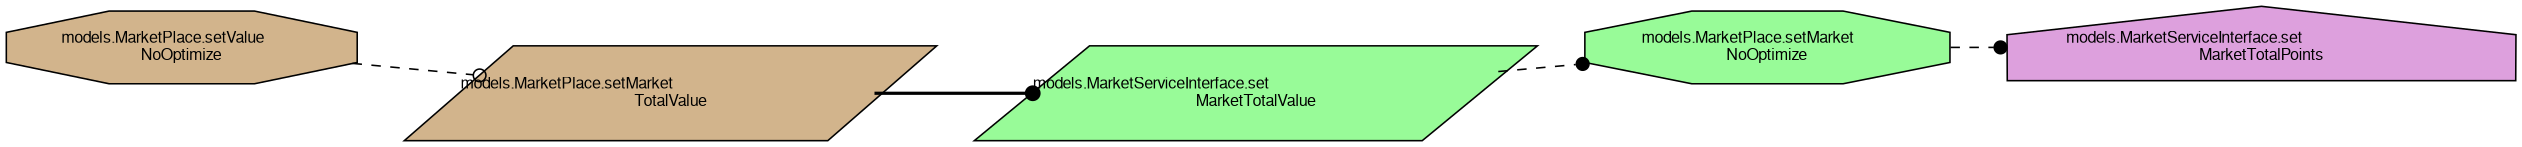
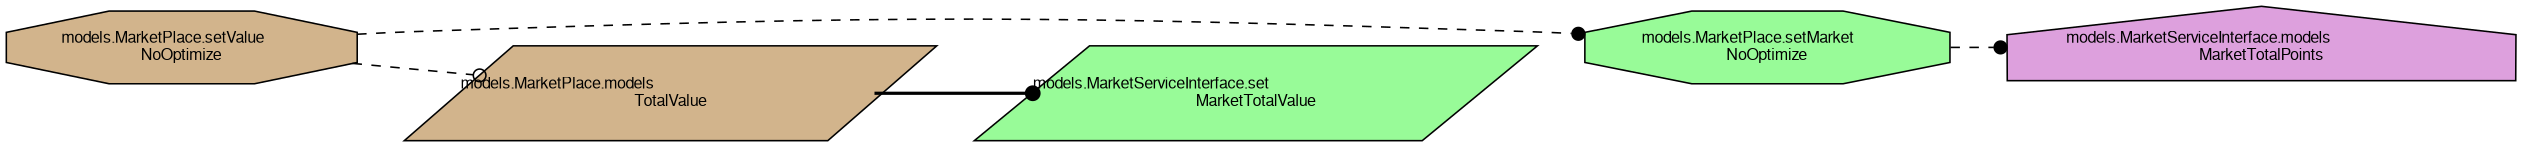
node "models.MarketServiceInterface.set MarketTotalPoints": label "models.MarketServiceInterface.set MarketTotalPoints" -> "models.MarketServiceInterface.models MarketTotalPoints"
edge "models.MarketServiceInterface.set MarketTotalValue" -> "models.MarketPlace.setMarket NoOptimize": now "models.MarketPlace.setValue NoOptimize" -> "models.MarketPlace.setMarket NoOptimize"
node "models.MarketPlace.setMarket TotalValue": label "models.MarketPlace.setMarket TotalValue" -> "models.MarketPlace.models TotalValue"
